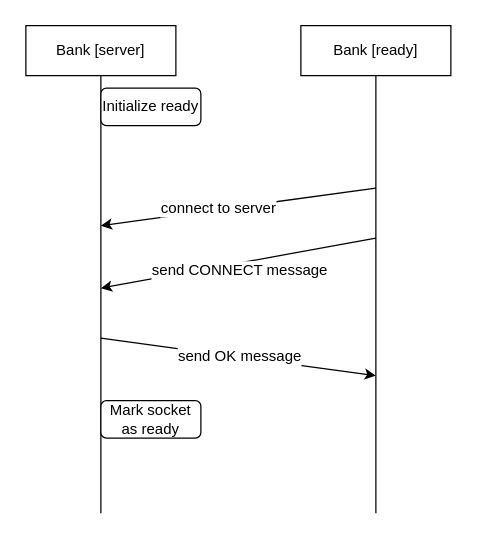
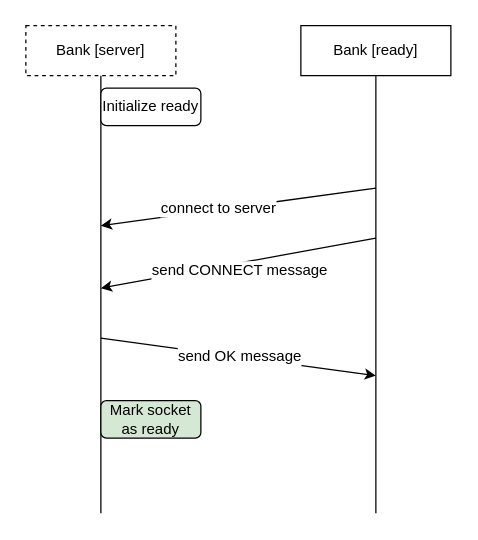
node "Bank [server]": style solid -> dashed
node "Mark socket as ready": fillcolor #ffffff -> #d5e8d4
